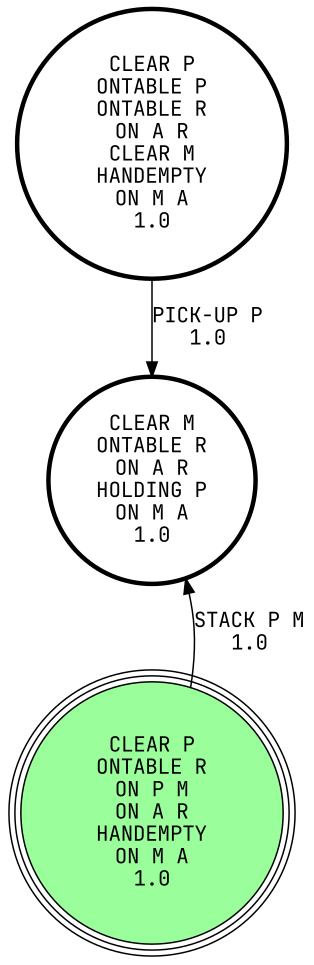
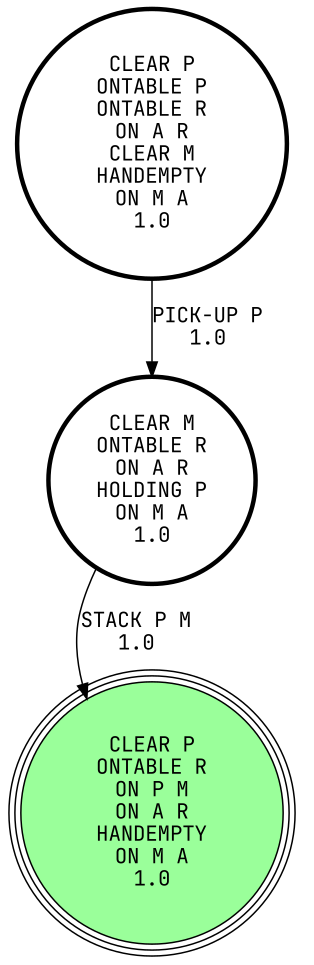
edge "CLEAR P ONTABLE R ON P M ON A R HANDEMPTY ON M A 1.0" -> "CLEAR M ONTABLE R ON A R HOLDING P ON M A 1.0": reversed
